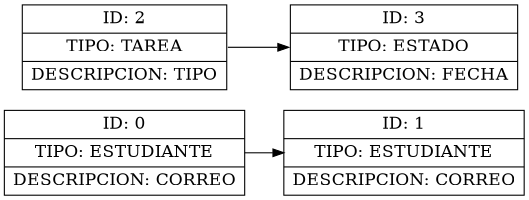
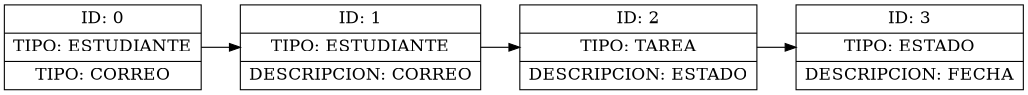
edge "ID: 1" -> "ID: 2": added
node "ID: 2": text "DESCRIPCION: TIPO" -> "DESCRIPCION: ESTADO"
node "ID: 0": text "DESCRIPCION: CORREO" -> "TIPO: CORREO"
